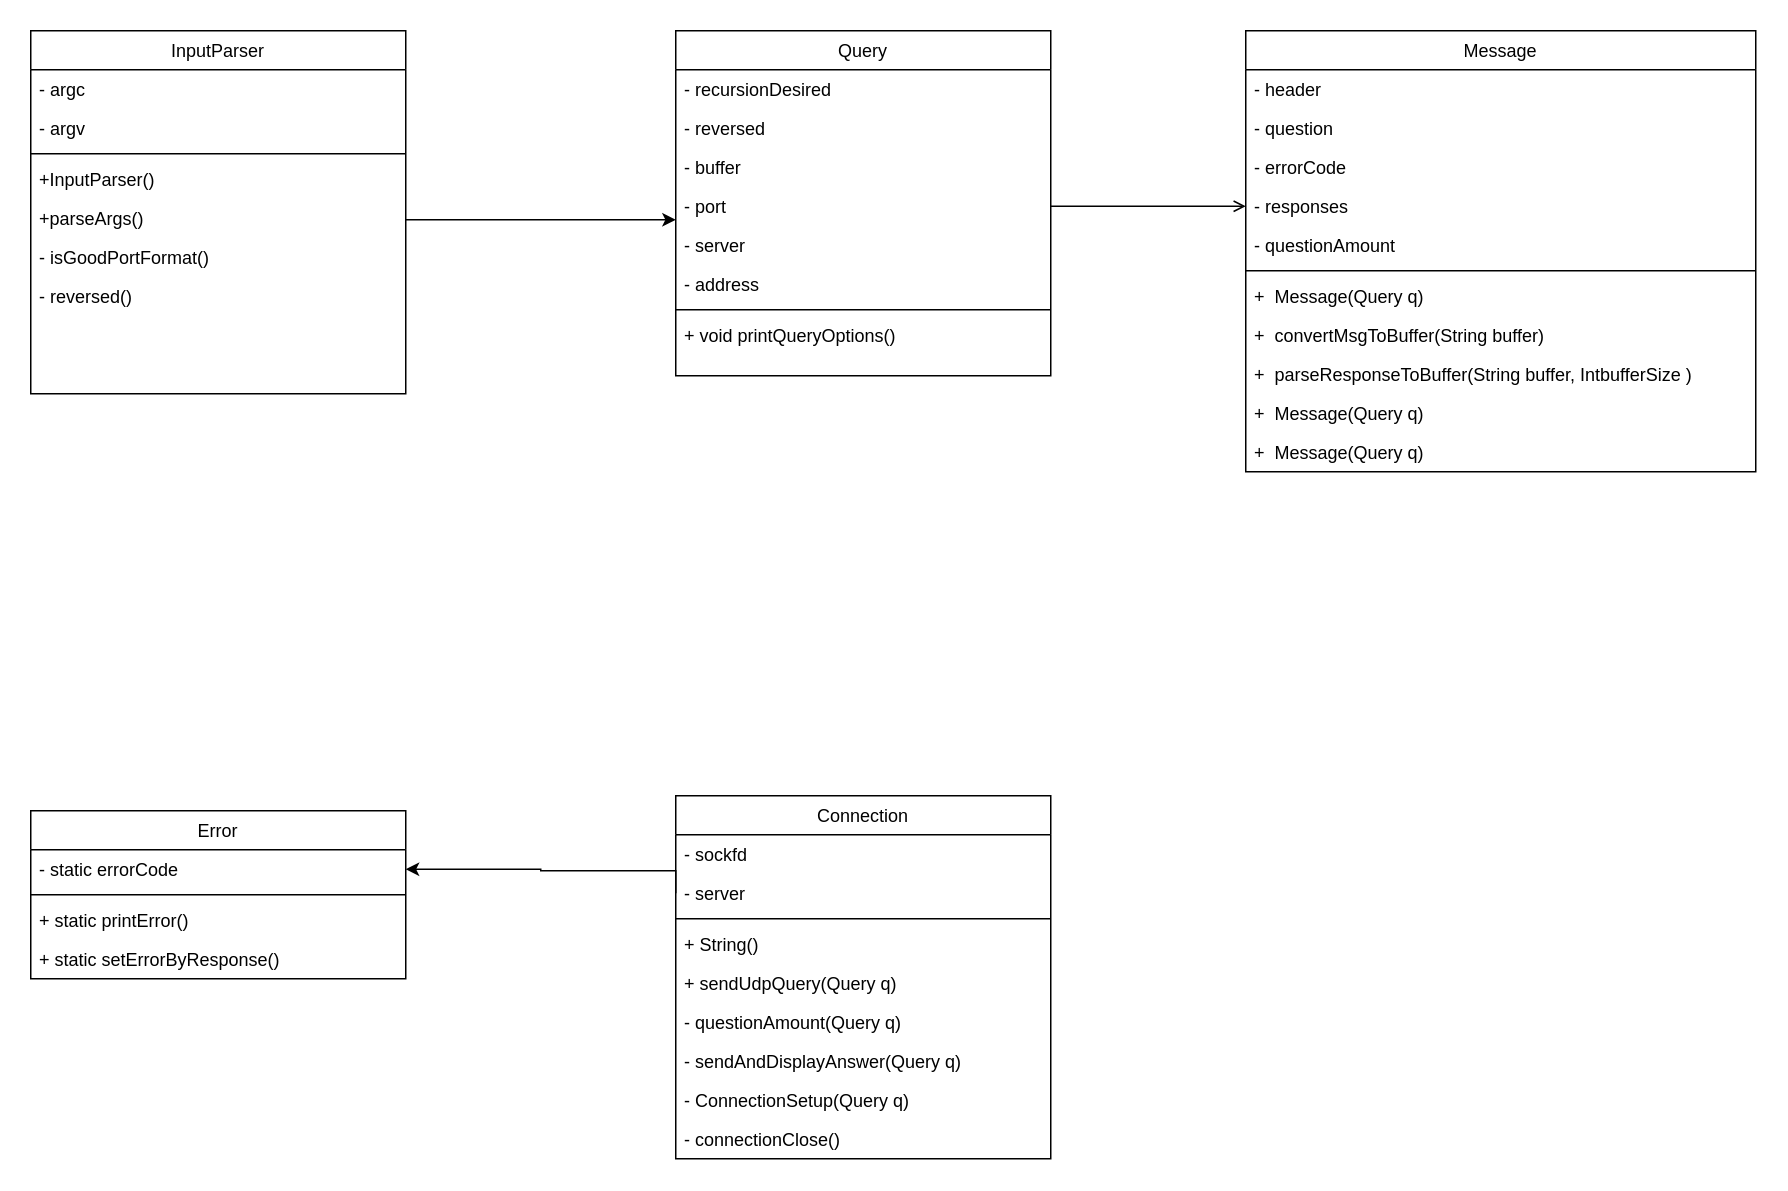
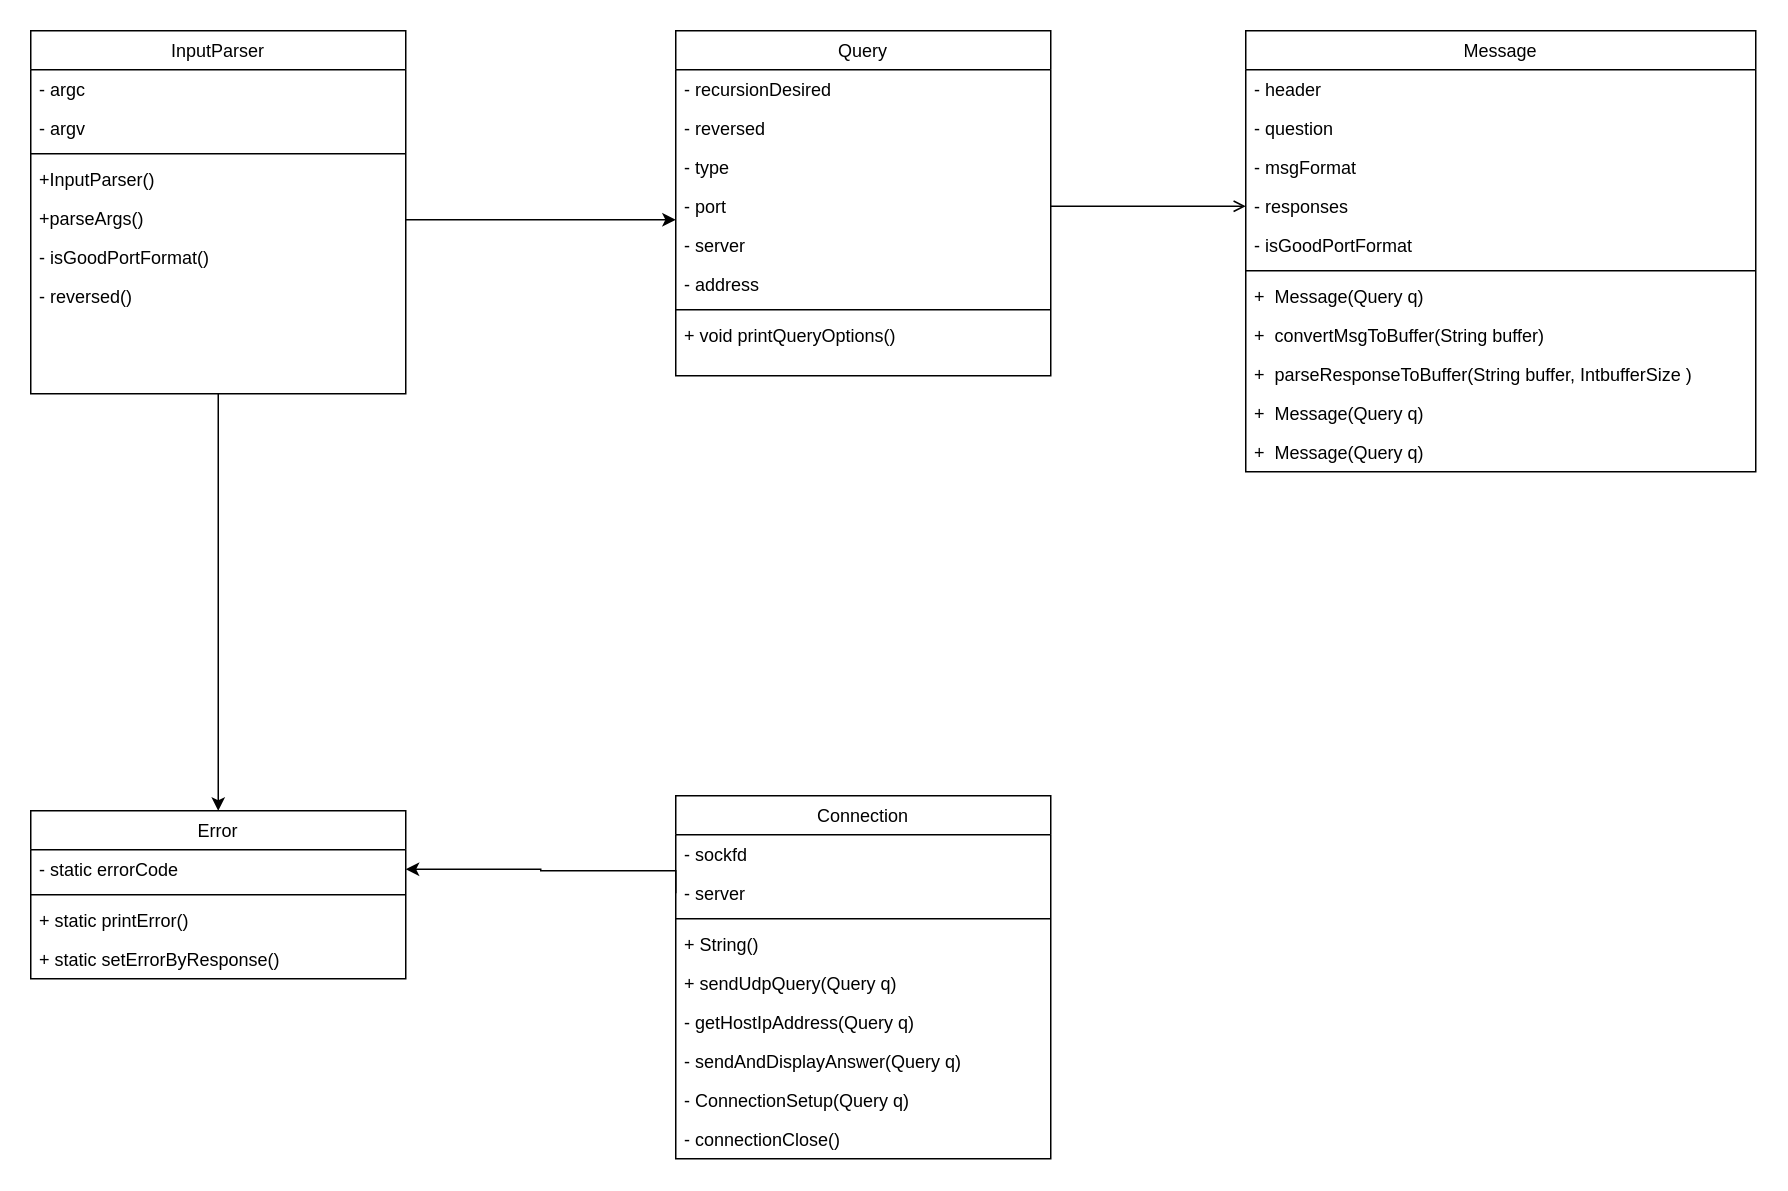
node "- buffer": label "- buffer" -> "- type"
node "- errorCode": label "- errorCode" -> "- msgFormat"
node "- questionAmount": label "- questionAmount" -> "- isGoodPortFormat"
edge "InputParser" -> "Error": added
node "- questionAmount(Query q)": label "- questionAmount(Query q)" -> "- getHostIpAddress(Query q)"
